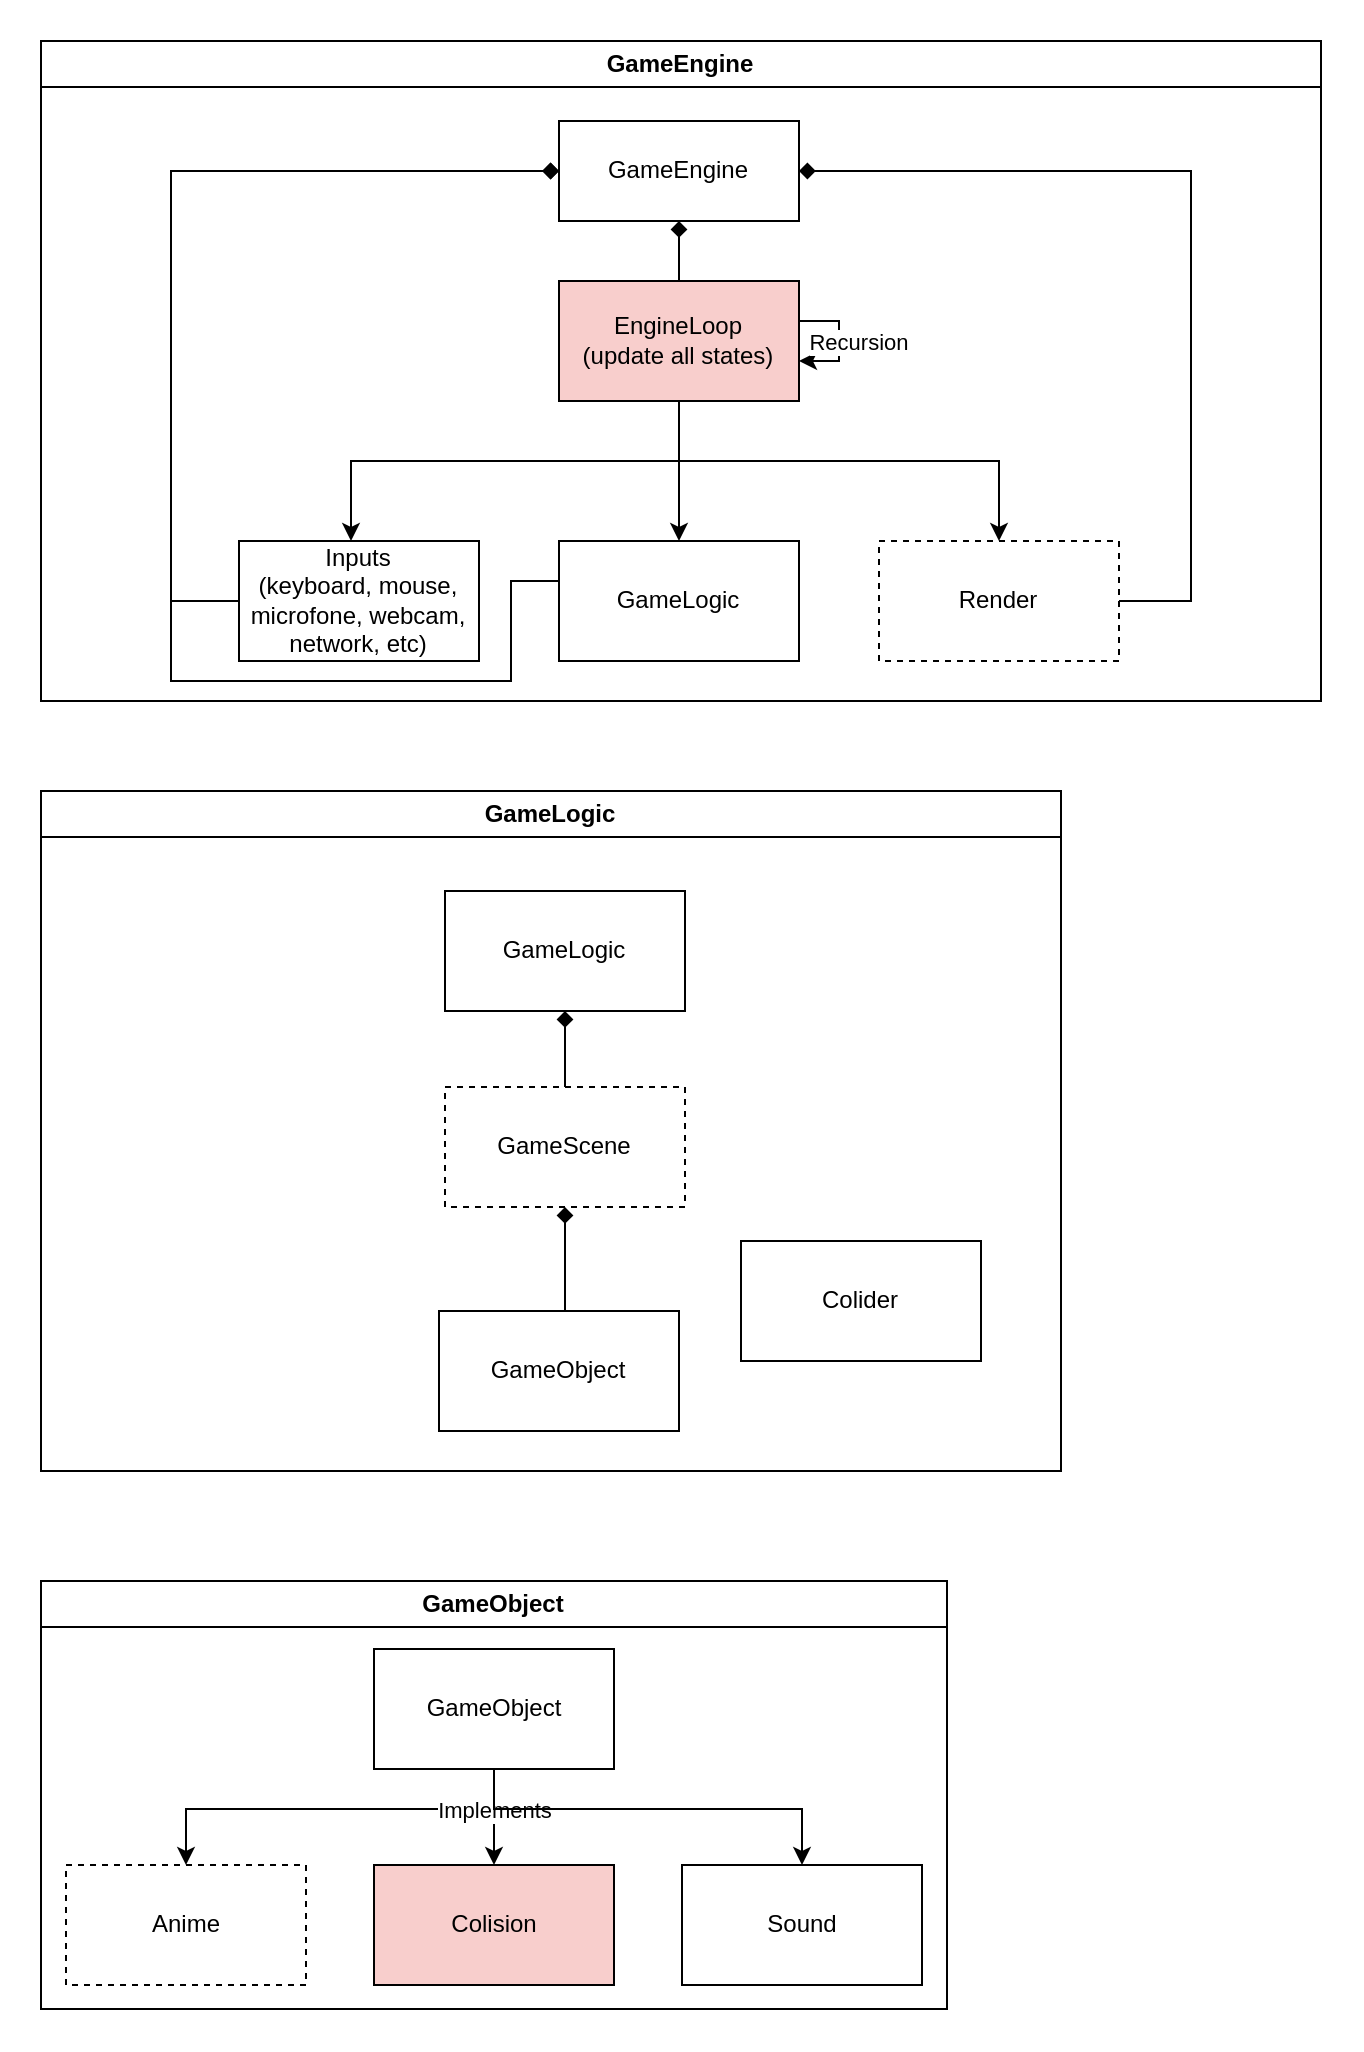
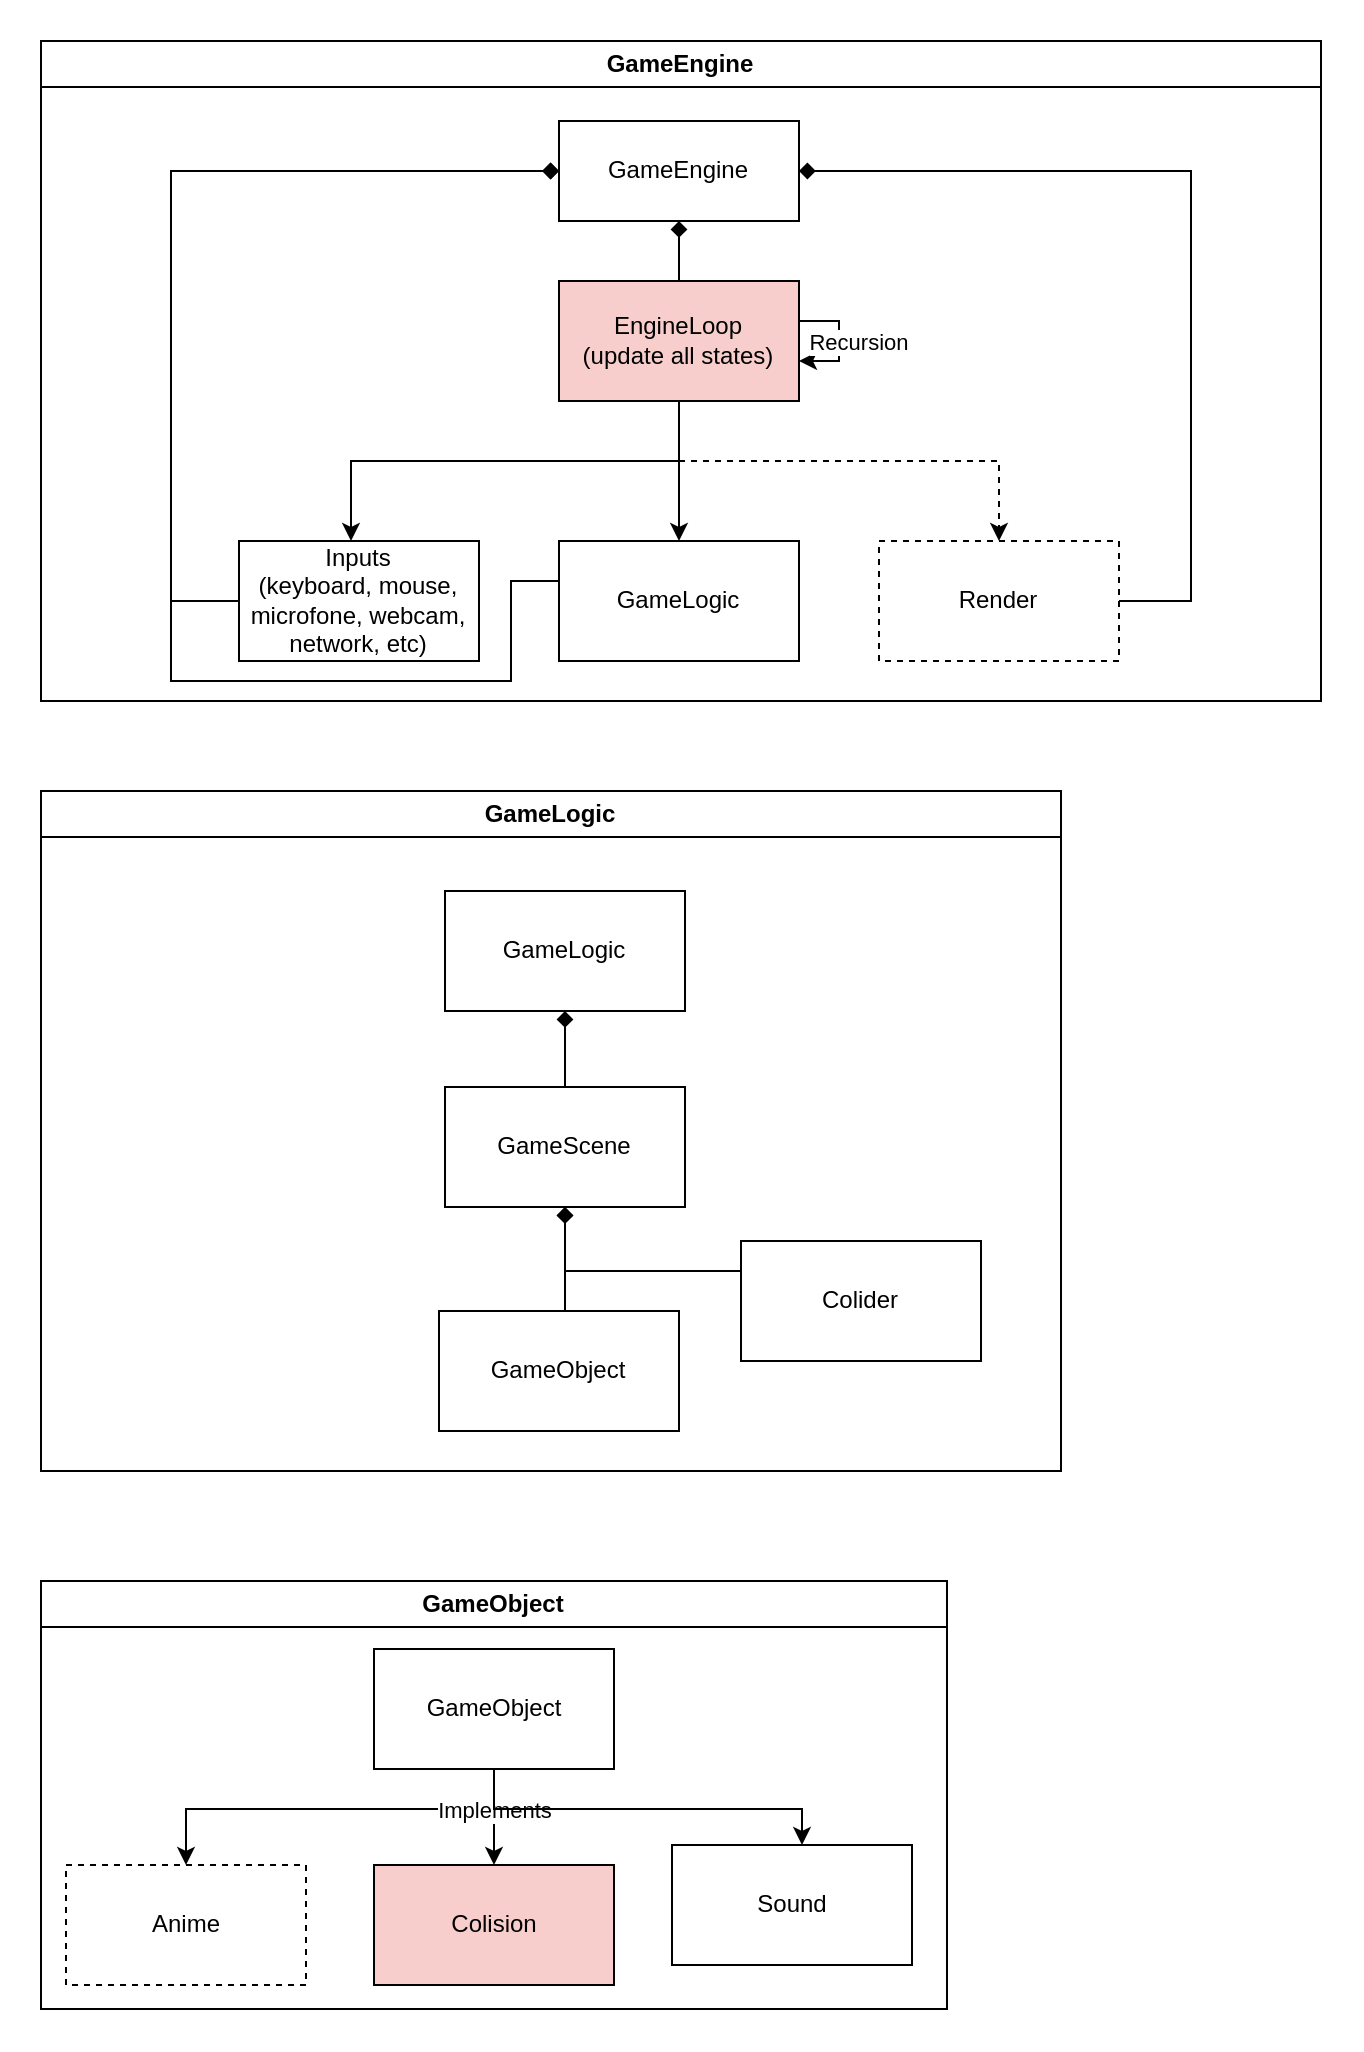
edge "EngineLoop (update all states)" -> "Render": style solid -> dashed
node "GameScene": style dashed -> solid
edge "Colider" -> "GameScene": added
node "Sound": moved (802, 1925) -> (792, 1905)
